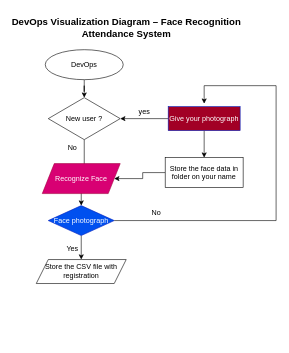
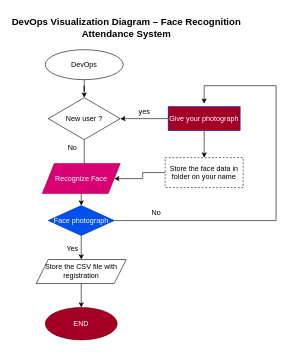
node "Store the face data in folder on your name": style solid -> dashed
edge "Store the CSV file with registration" -> "END": added
node "END": added
